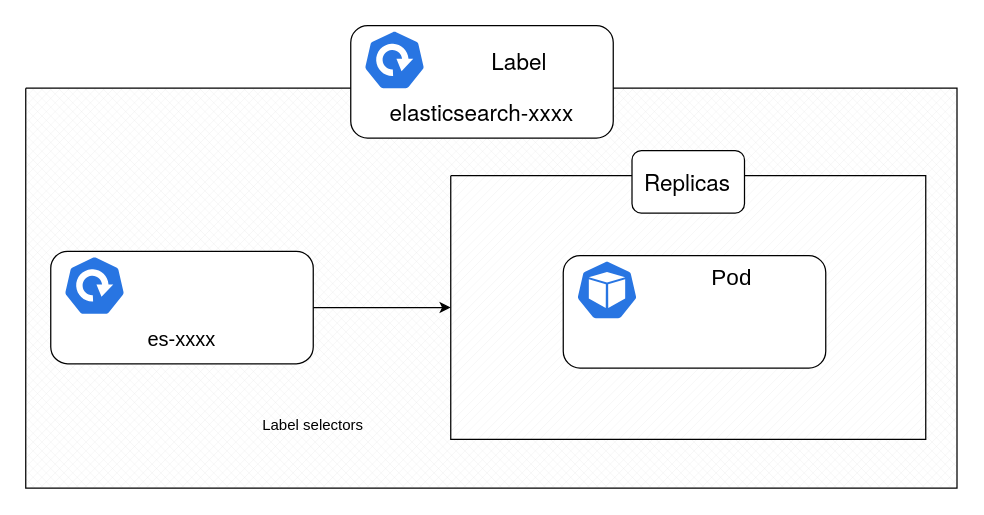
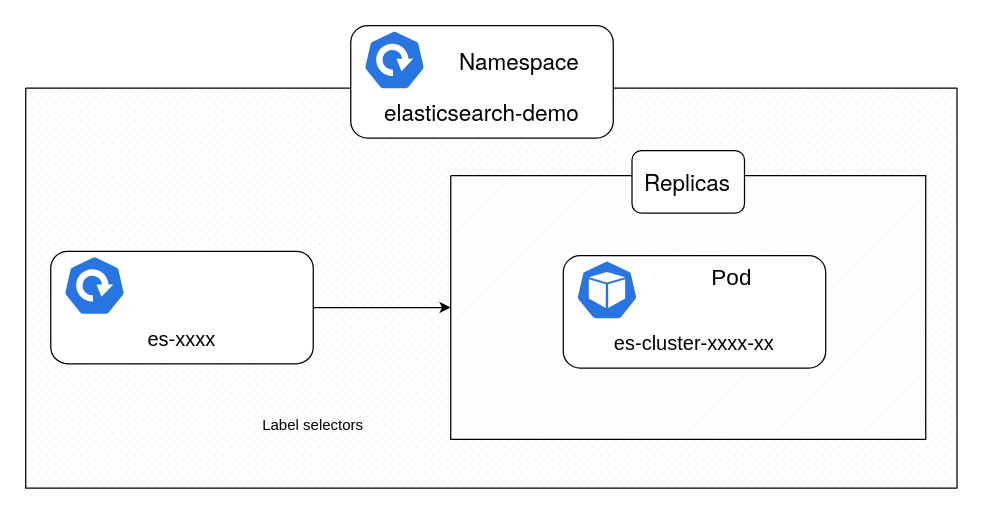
node "Label": label "Label" -> "Namespace"
node "elasticsearch-xxxx": label "elasticsearch-xxxx" -> "elasticsearch-demo"
node "es-cluster-xxxx-xx": added
